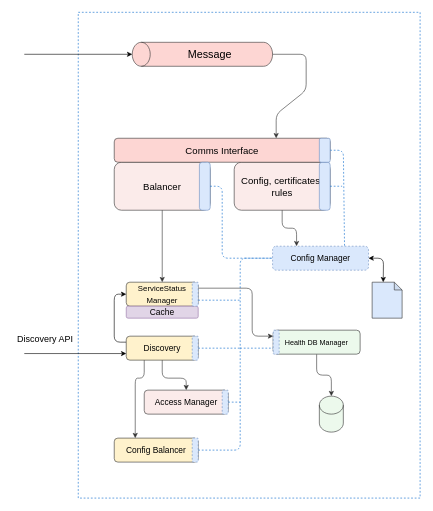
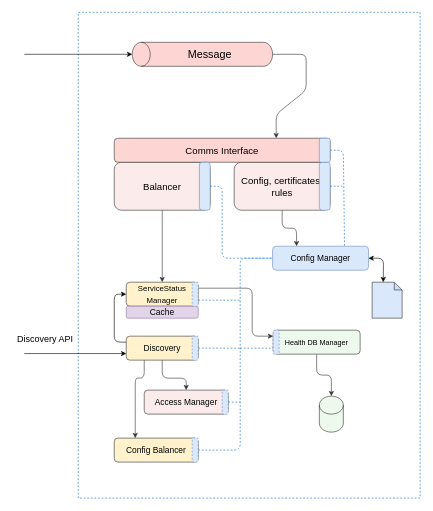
node "Config Manager": style dashed -> solid
